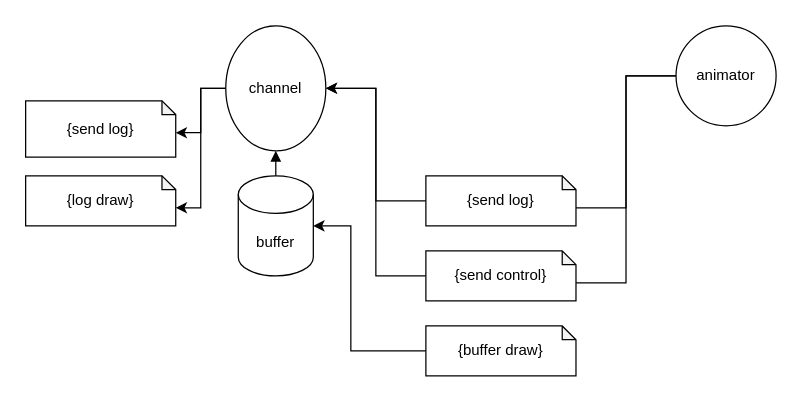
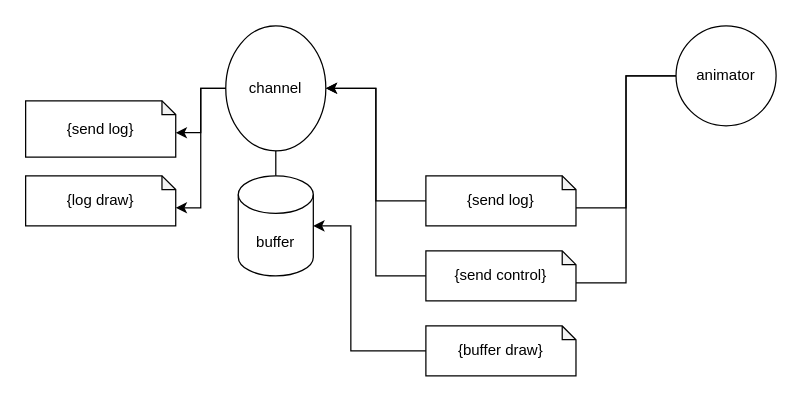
edge "buffer" -> "channel": arrowhead block -> none
